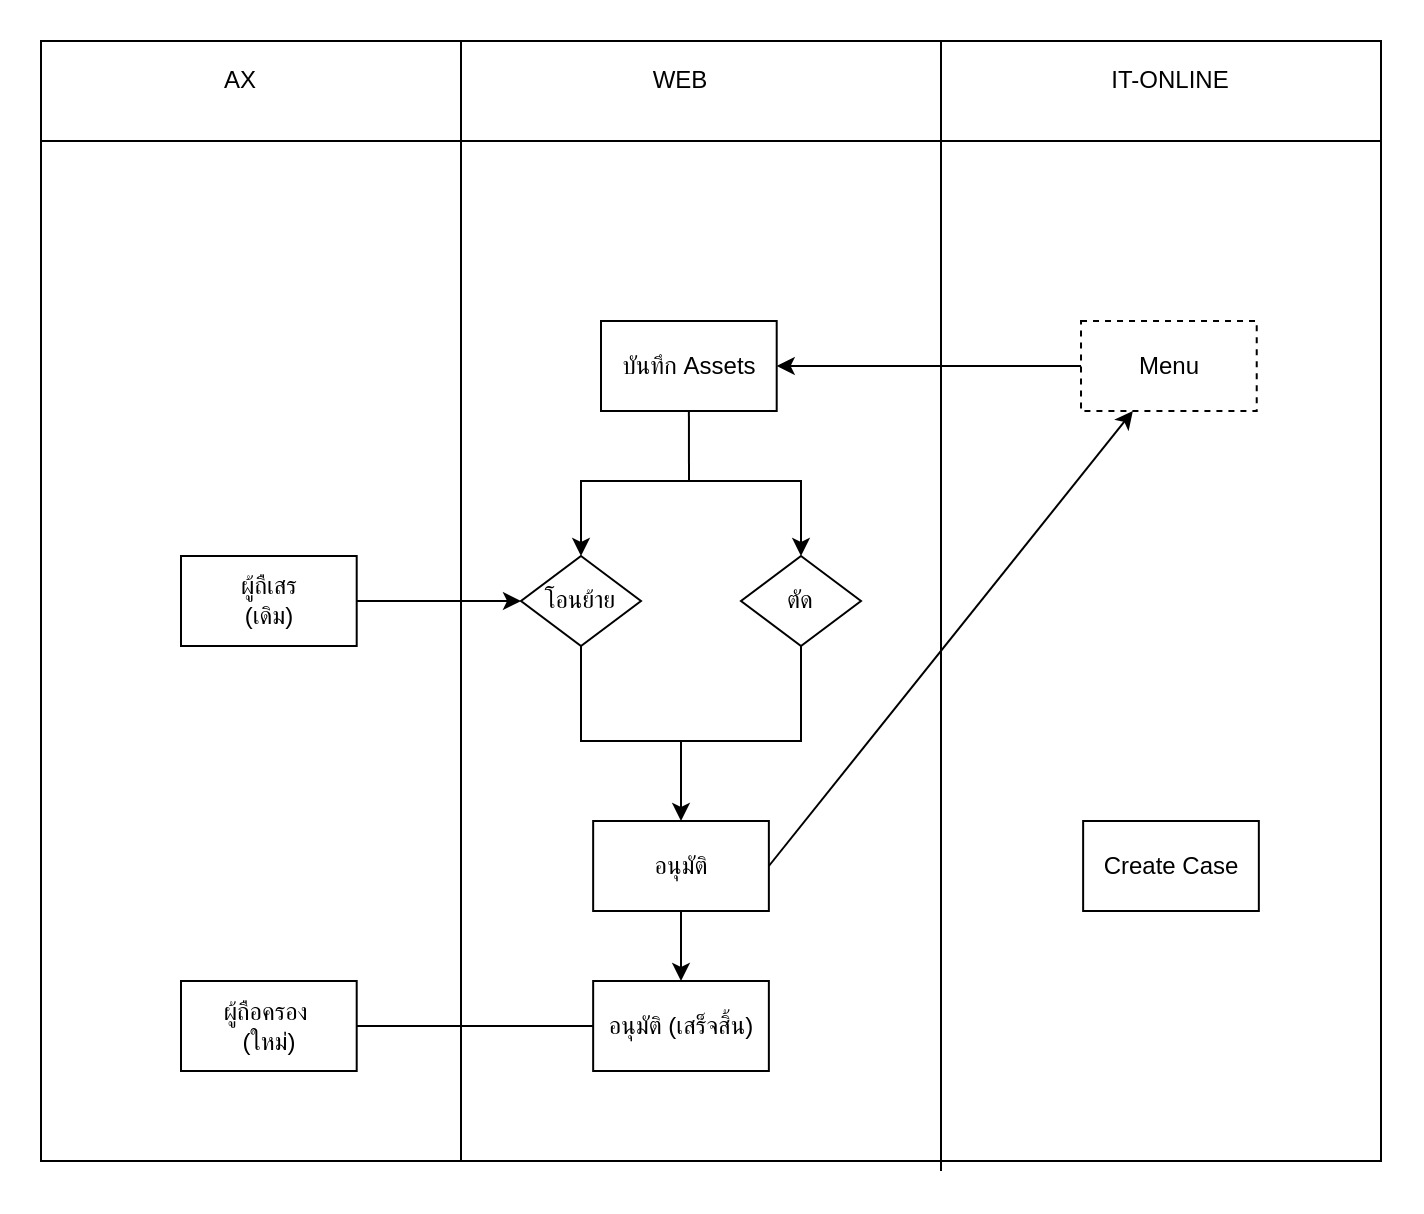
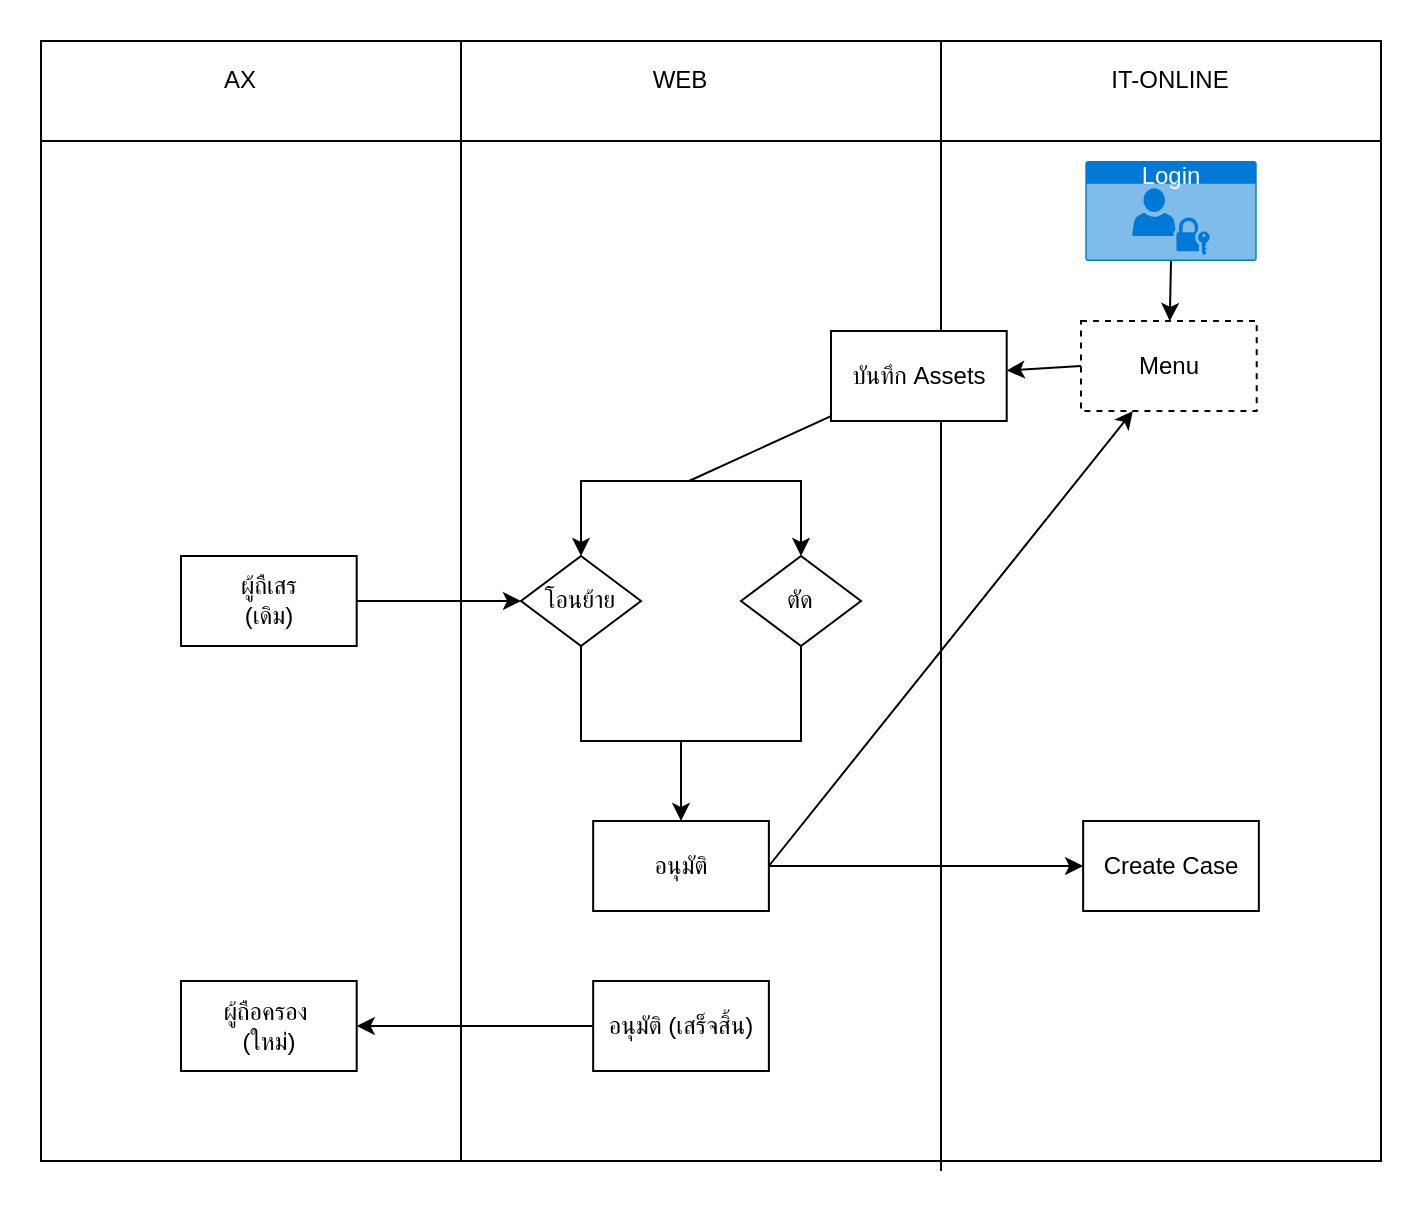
node "Login": added
edge "Login" -> "Menu": added
node "บันทึก Assets": moved (689, 366) -> (919, 376)
edge "อนุมัติ" -> "อนุมัติ (เสร็จสิ้น)": now "อนุมัติ" -> "Create Case"
edge "ผู้ถือครอง (ใหม่)" -- "อนุมัติ (เสร็จสิ้น)": arrowhead none -> classic
